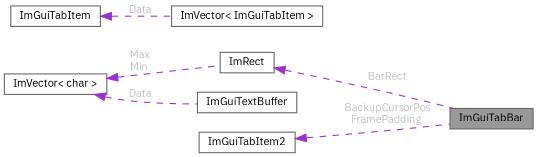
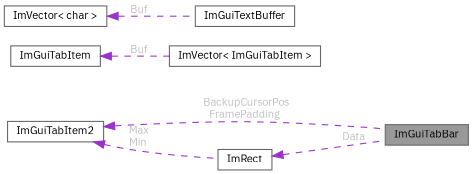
edge "ImVector< ImGuiTabItem >" -> "ImGuiTabItem": label " Data" -> " Buf"
edge "ImRect" -> "ImVector< char >": now "ImRect" -> "ImGuiTabItem2"
edge "ImGuiTabBar" -> "ImRect": label " BarRect" -> " Data"
edge "ImGuiTextBuffer" -> "ImVector< char >": label " Data" -> " Buf"
